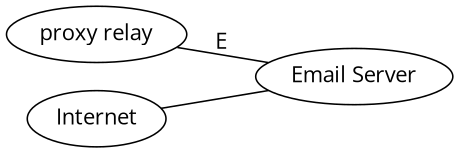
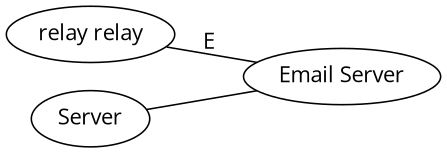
node "proxy relay": label "proxy relay" -> "relay relay"
node "Internet": label "Internet" -> "Server"
